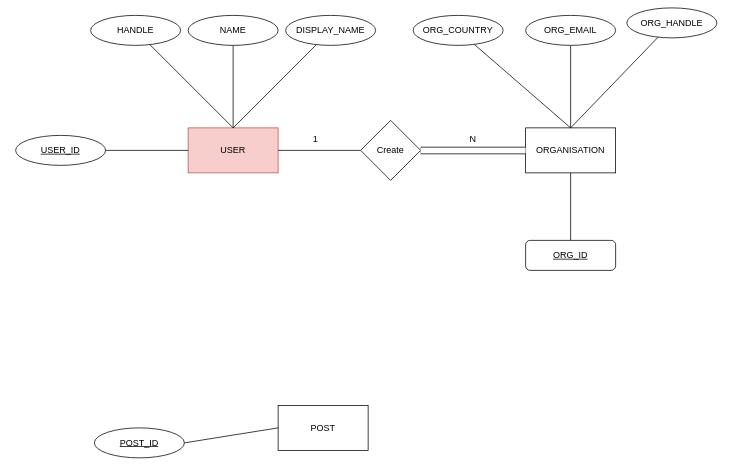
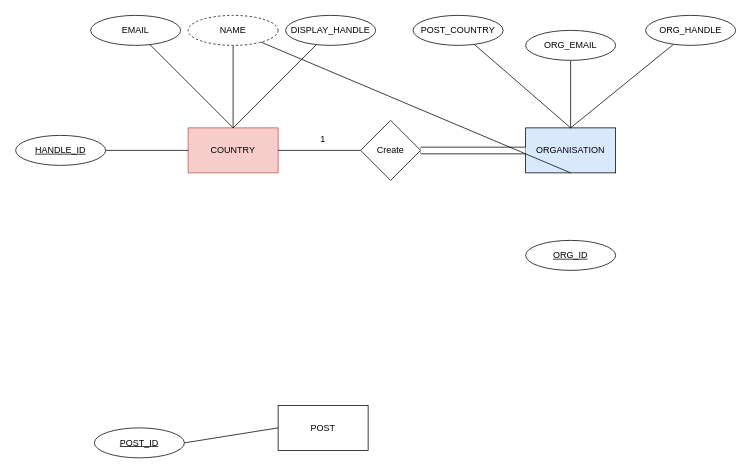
node "ORG_HANDLE": moved (672, 23) -> (690, 30)
node "HANDLE": label "HANDLE" -> "EMAIL"
node "NAME": style solid -> dashed
node "DISPLAY_NAME": label "DISPLAY_NAME" -> "DISPLAY_HANDLE"
node "ORG_COUNTRY": label "ORG_COUNTRY" -> "POST_COUNTRY"
node "ORG_EMAIL": moved (570, 30) -> (570, 45)
node "1": moved (315, 139) -> (323, 139)
node "N": removed
node "USER_ID": label "USER_ID" -> "HANDLE_ID"
node "USER": label "USER" -> "COUNTRY"
node "ORGANISATION": fillcolor #ffffff -> #dae8fc
edge "ORGANISATION" -- "ORG_ID": now "ORGANISATION" -- "NAME"
node "ORG_ID": shape rounded rectangle -> ellipse
